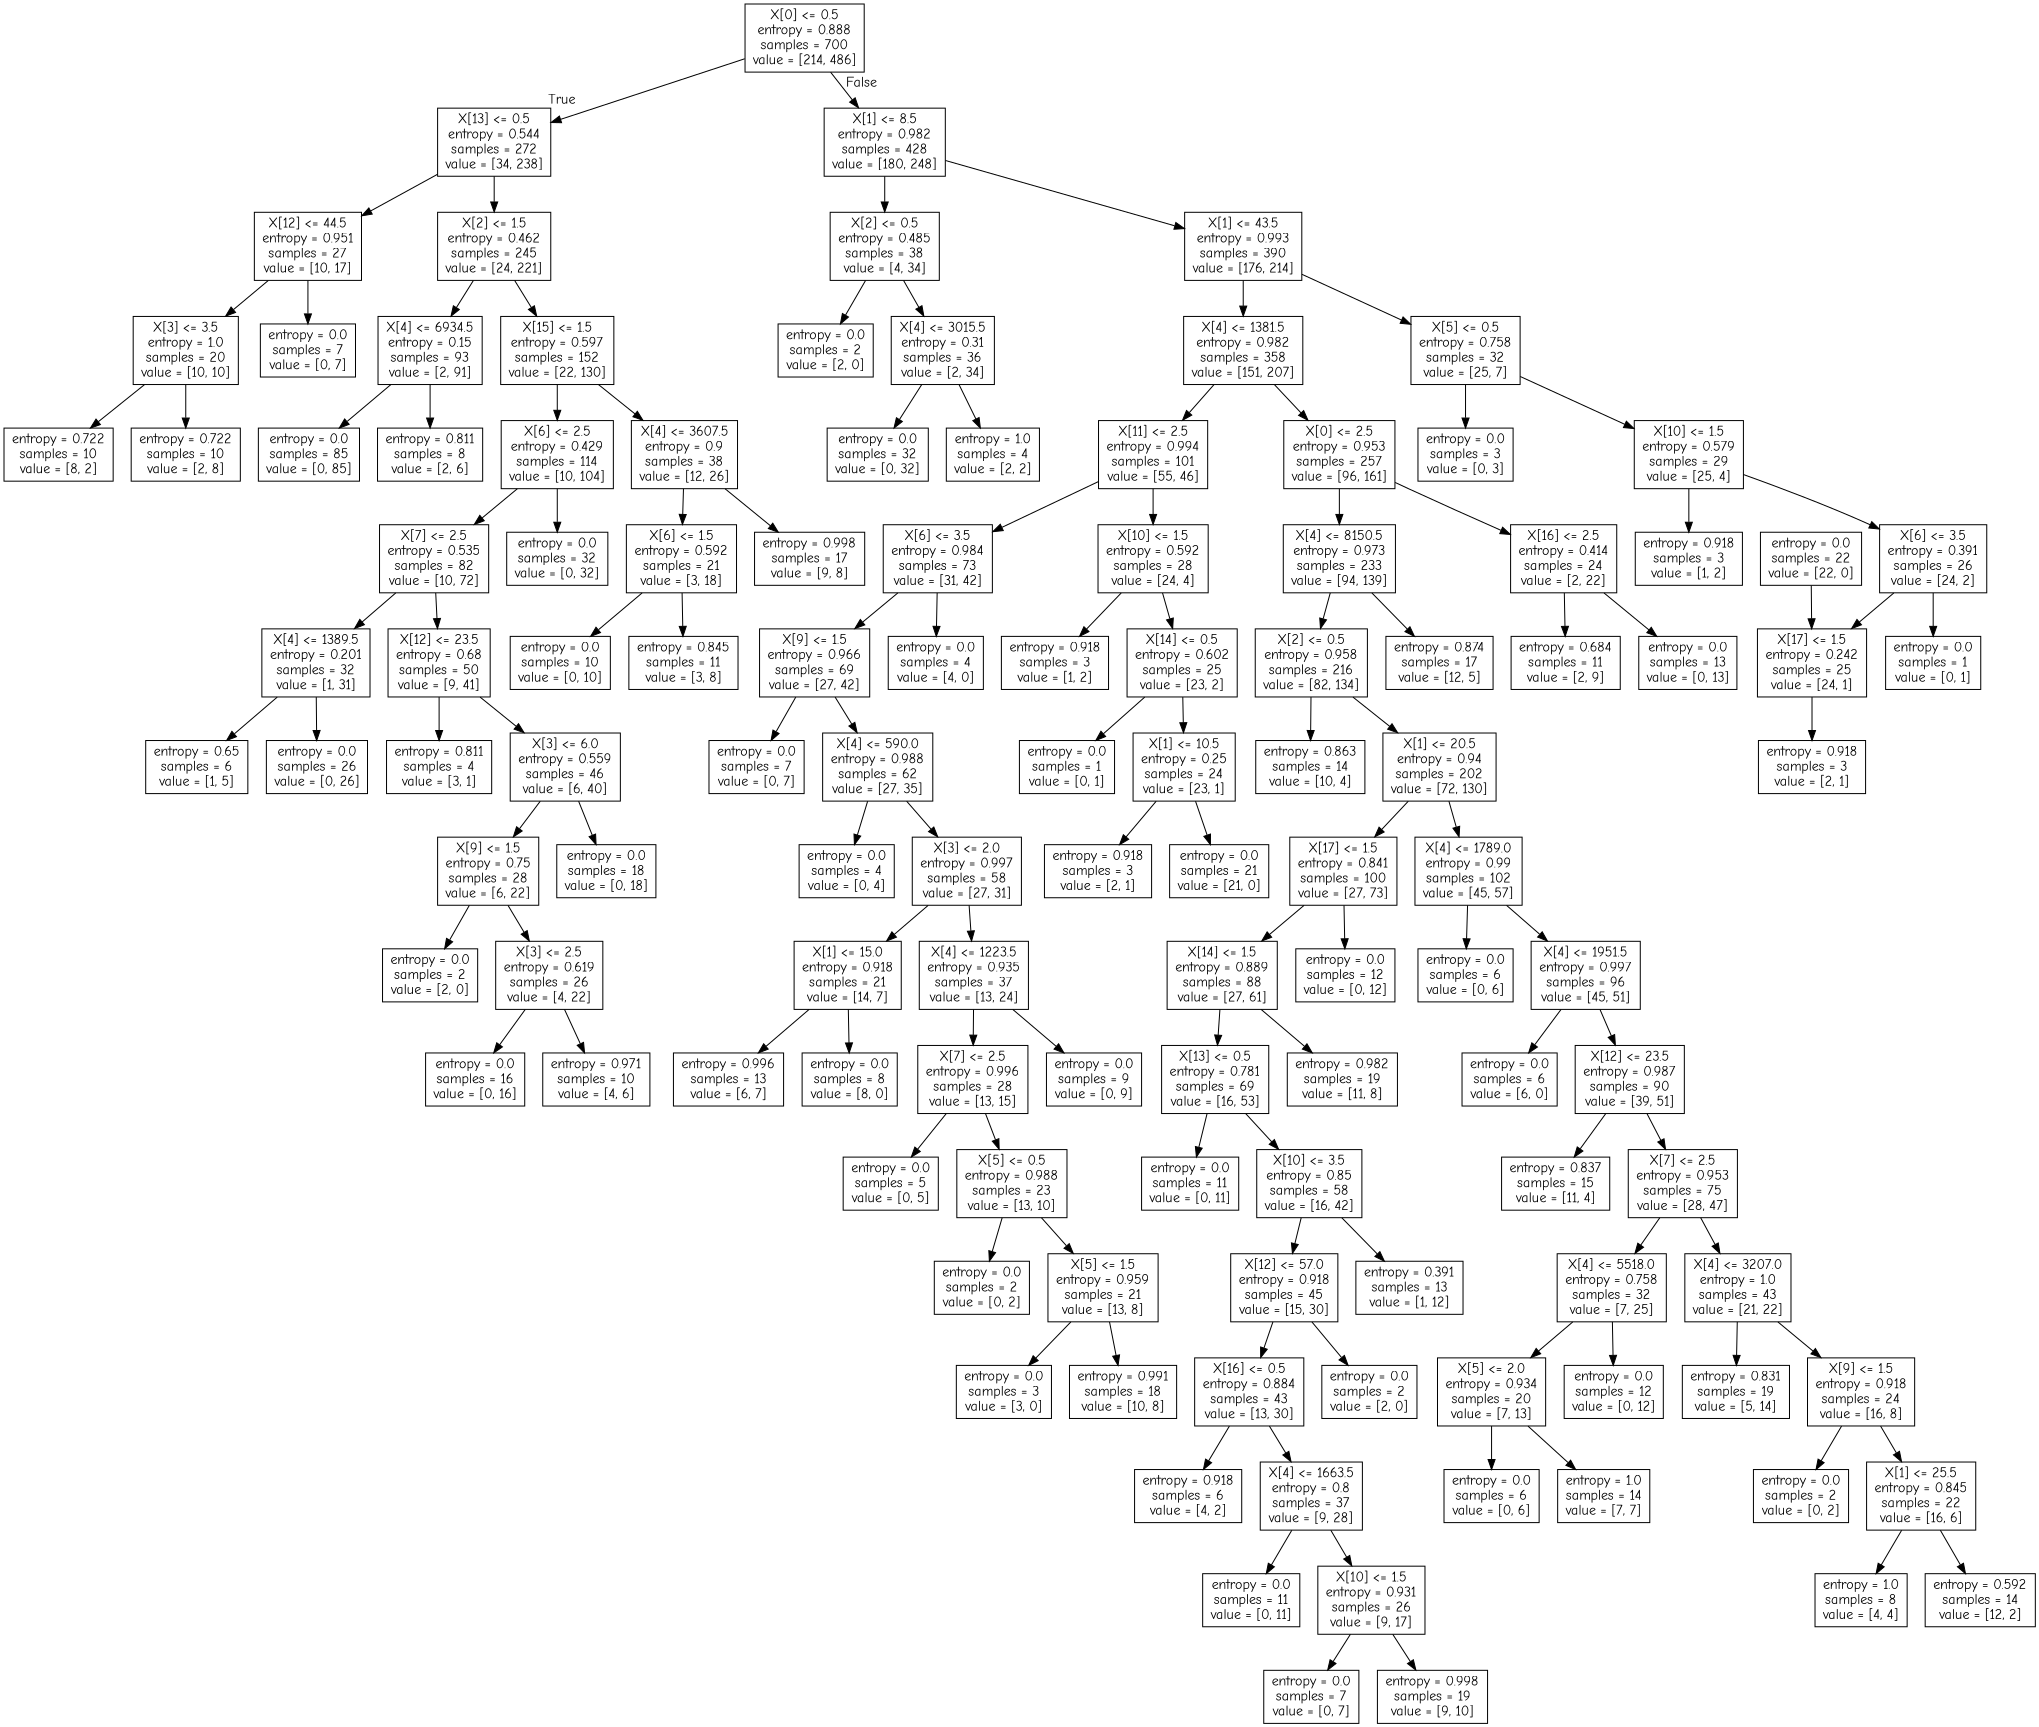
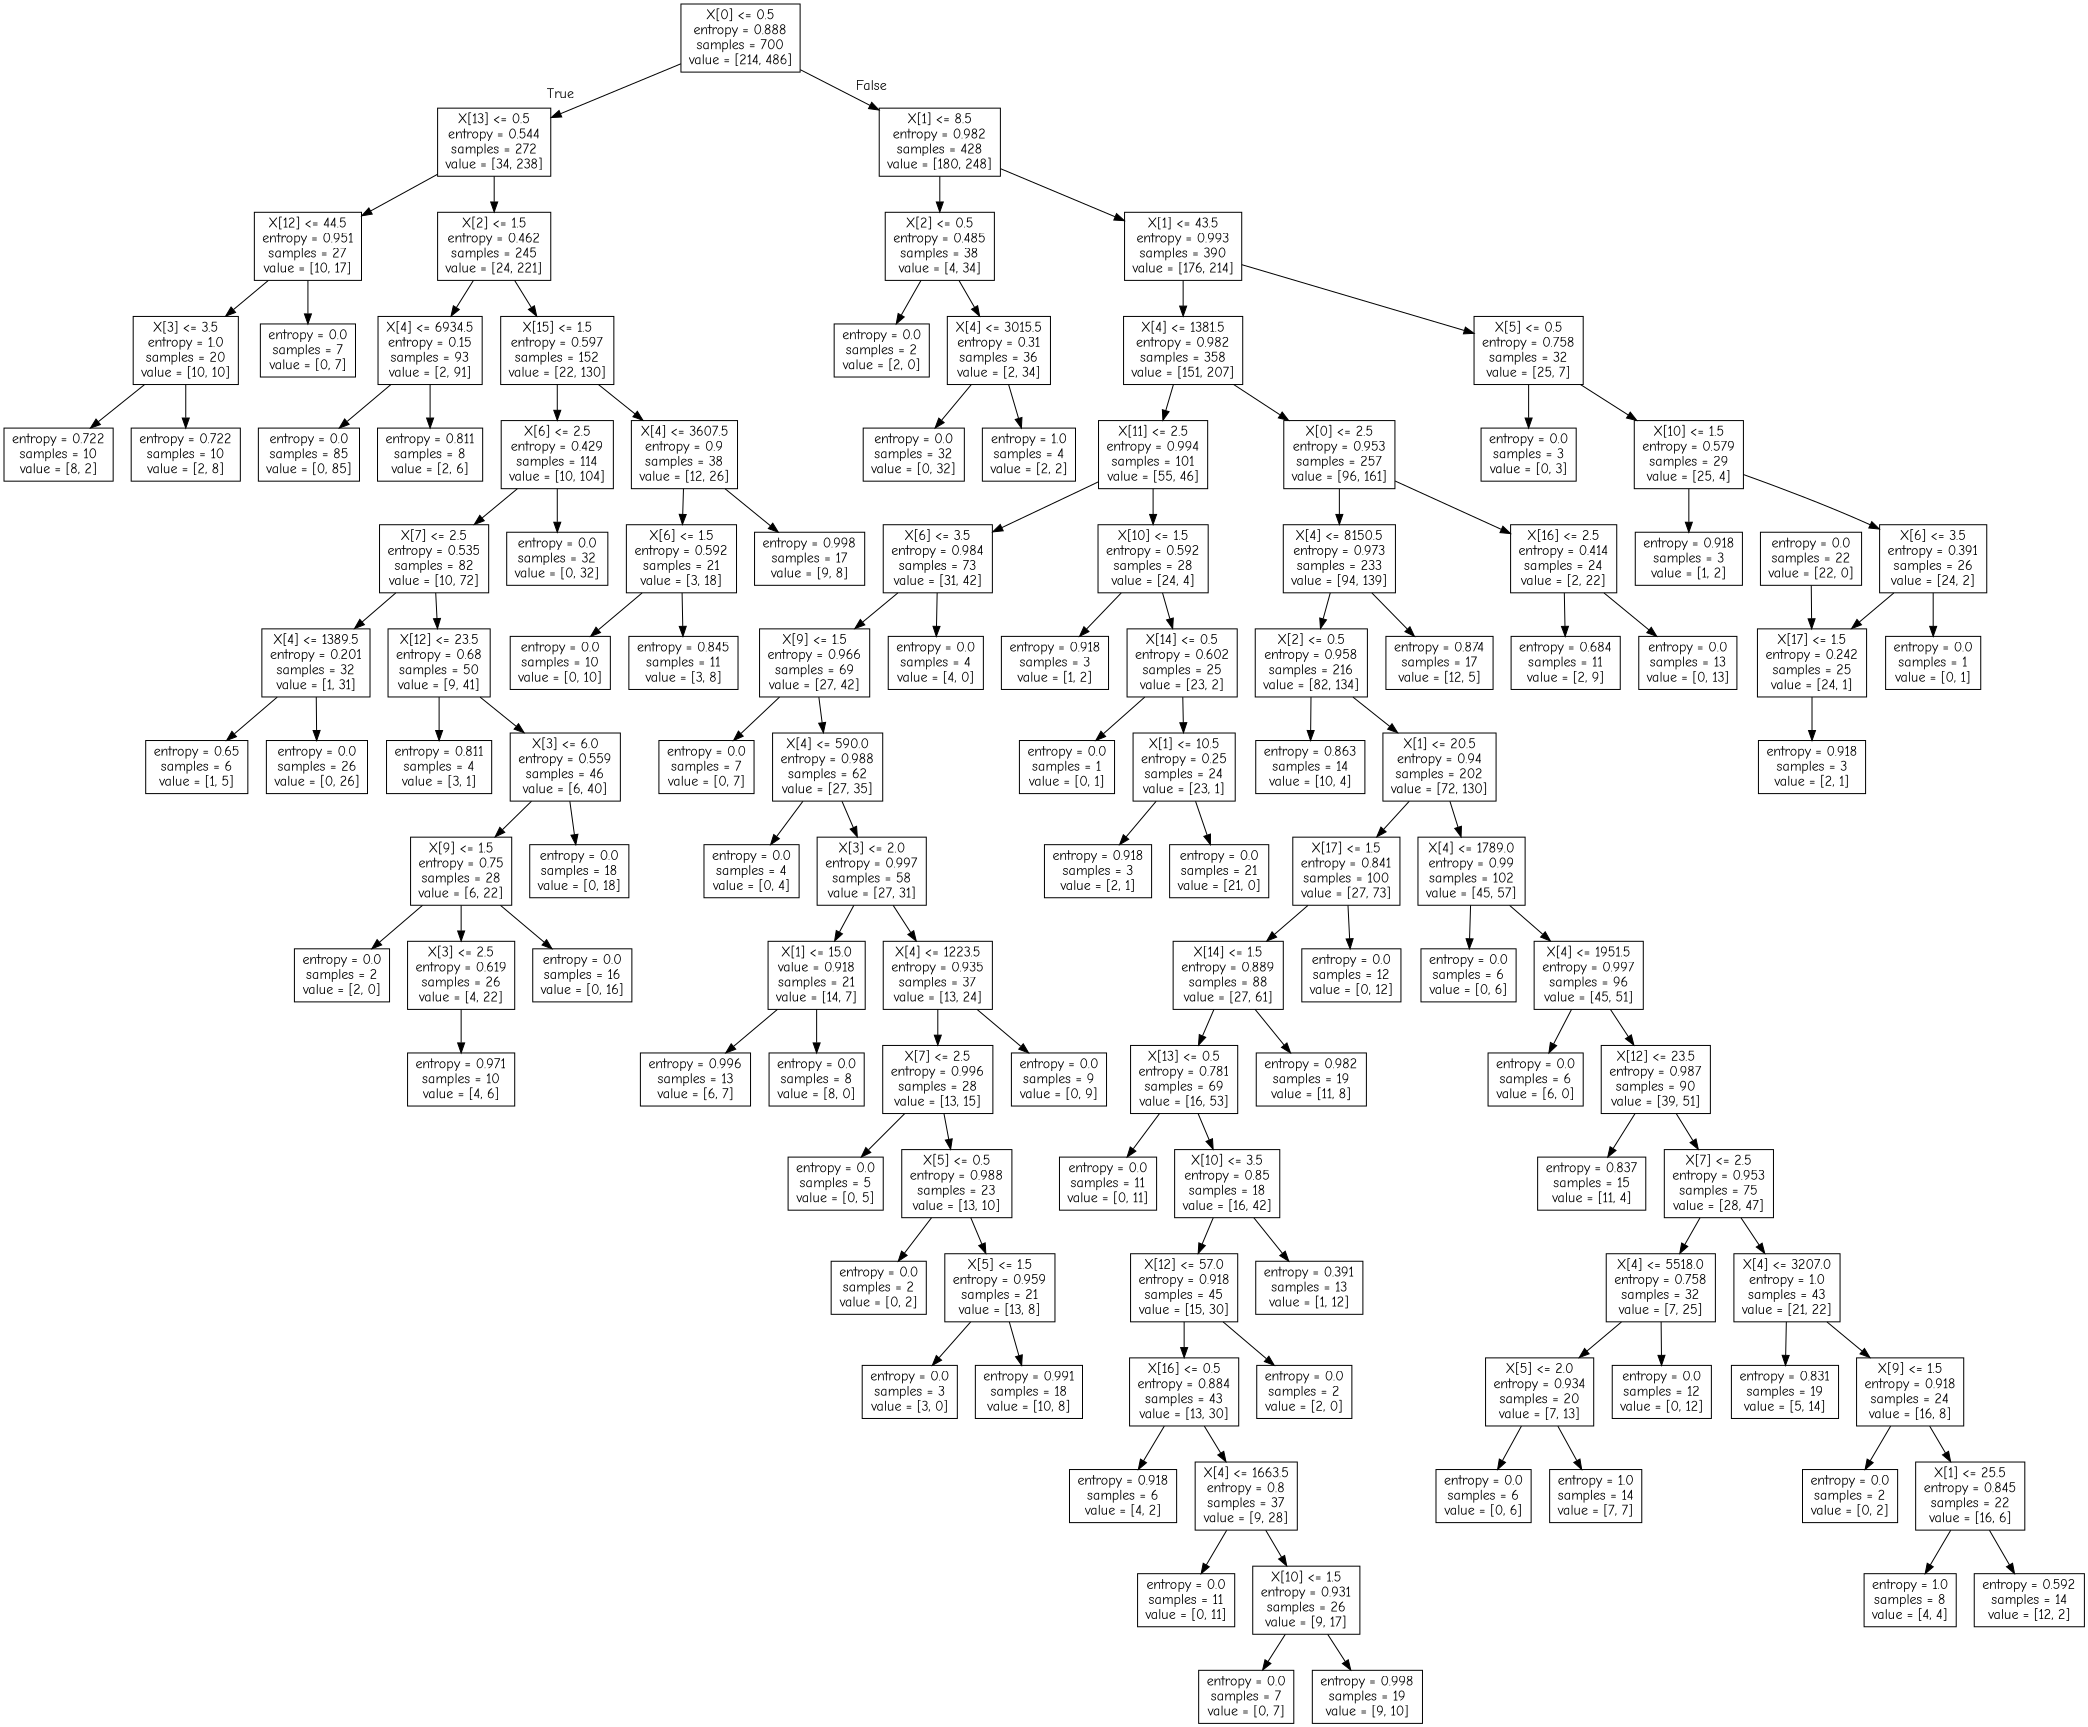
node "X[1] <= 15.0 entropy = 0.918 samples = 21 value = [14, 7]": label "X[1] <= 15.0 entropy = 0.918 samples = 21 value = [14, 7]" -> "X[1] <= 15.0 value = 0.918 samples = 21 value = [14, 7]"
edge "X[3] <= 2.5 entropy = 0.619 samples = 26 value = [4, 22]" -> "entropy = 0.0 samples = 16 value = [0, 16]": now "X[9] <= 1.5 entropy = 0.75 samples = 28 value = [6, 22]" -> "entropy = 0.0 samples = 16 value = [0, 16]"
node "X[10] <= 3.5 entropy = 0.85 samples = 58 value = [16, 42]": label "X[10] <= 3.5 entropy = 0.85 samples = 58 value = [16, 42]" -> "X[10] <= 3.5 entropy = 0.85 samples = 18 value = [16, 42]"
